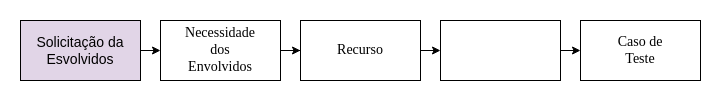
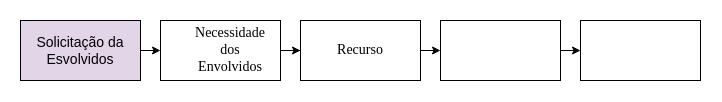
node "Necessidade dos Envolvidos": moved (221, 51) -> (231, 51)
node "Caso de Teste": removed
